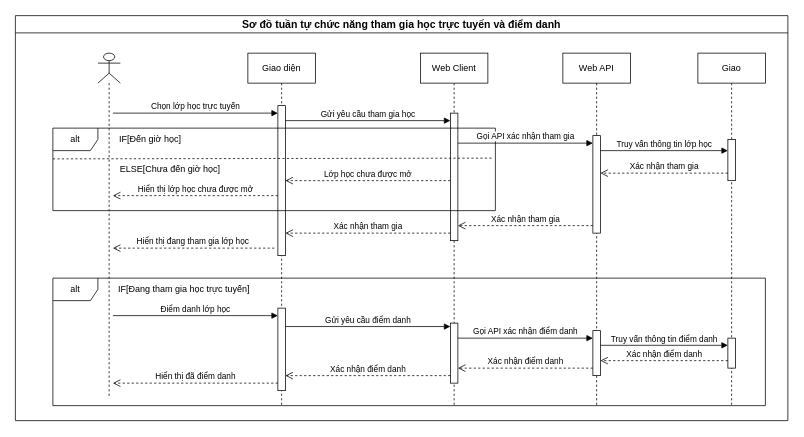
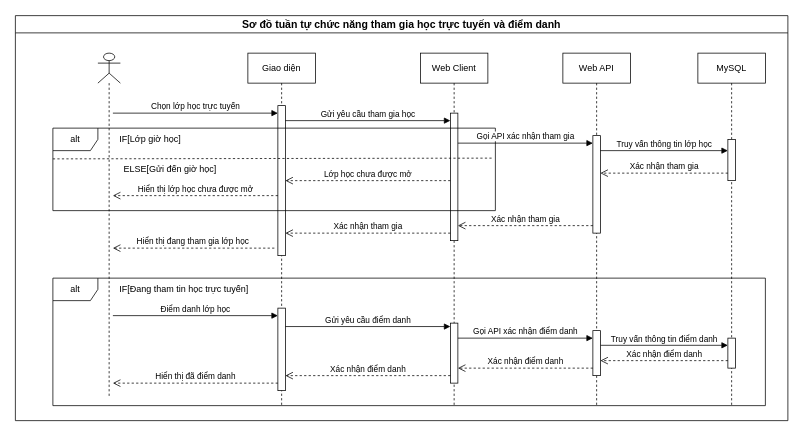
node "Giao": label "Giao" -> "MySQL"
node "IF[Đến giờ học]": label "IF[Đến giờ học]" -> "IF[Lớp giờ học]"
node "ELSE[Chưa đến giờ học]": label "ELSE[Chưa đến giờ học]" -> "ELSE[Gửi đến giờ học]"
node "IF[Đang tham gia học trực tuyến]": label "IF[Đang tham gia học trực tuyến]" -> "IF[Đang tham tin học trực tuyến]"
